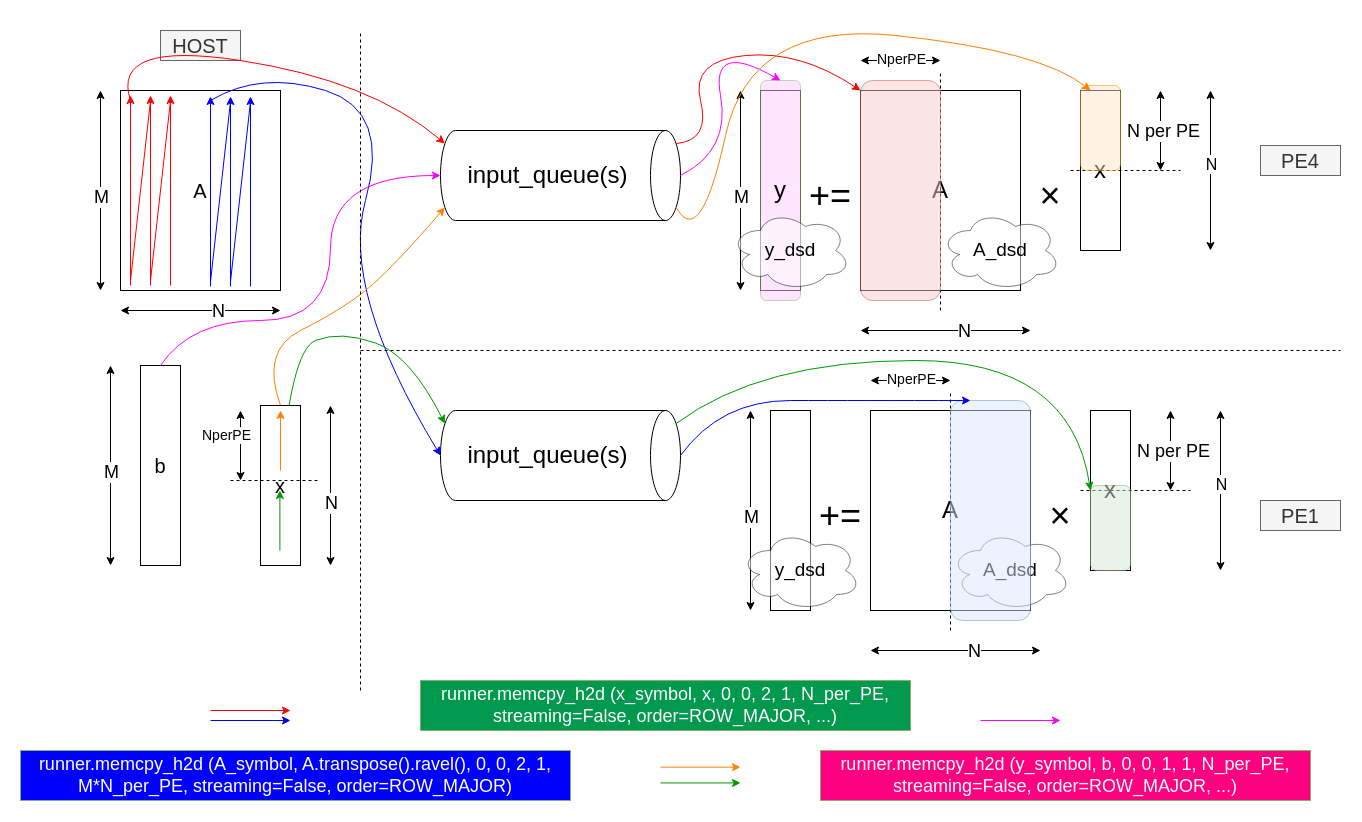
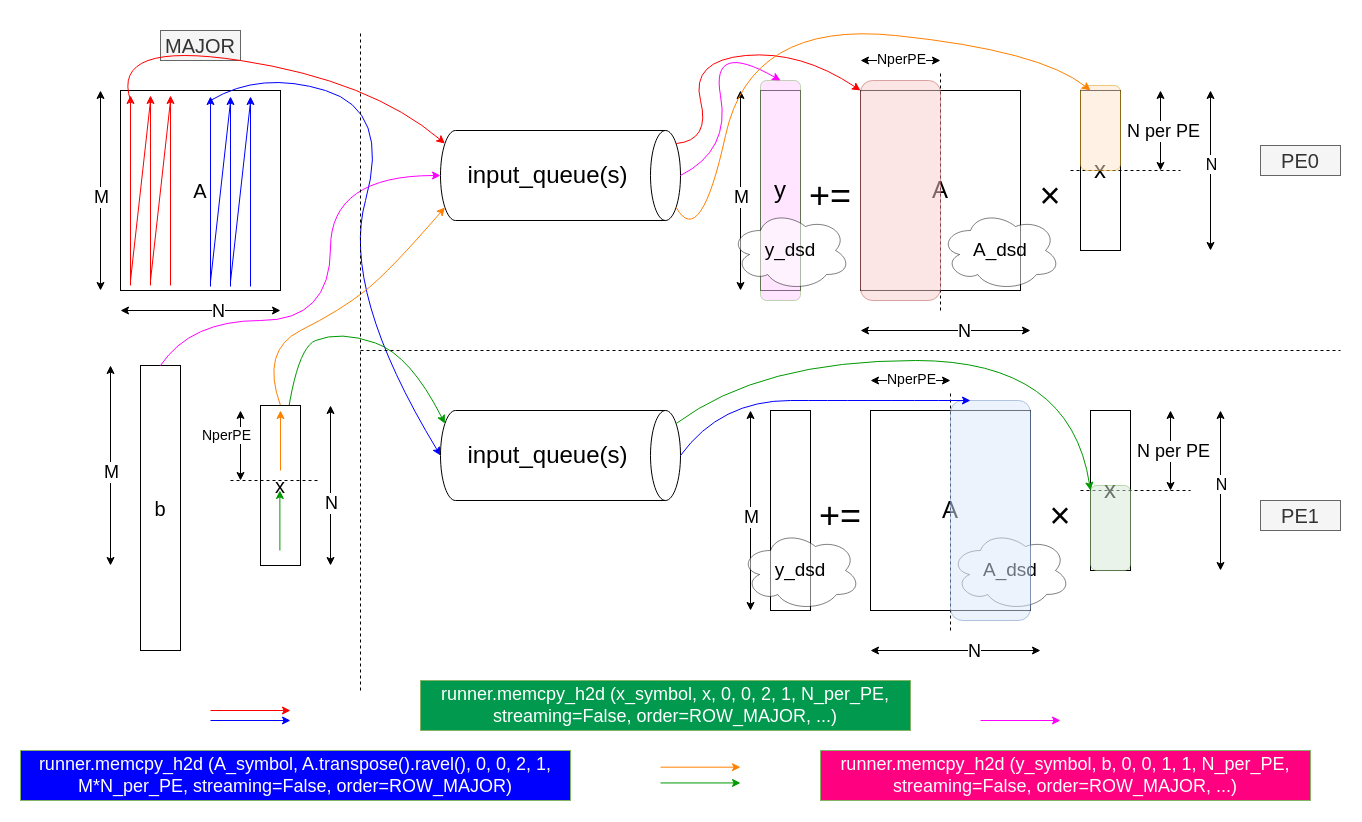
node "HOST": label "HOST" -> "MAJOR"
node "PE4": label "PE4" -> "PE0"
node "b": size 40x200 -> 40x285
